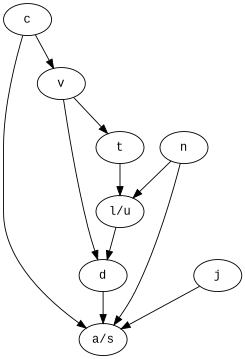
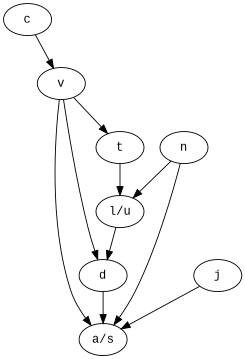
edge "c" -> "a/s": now "v" -> "a/s"
